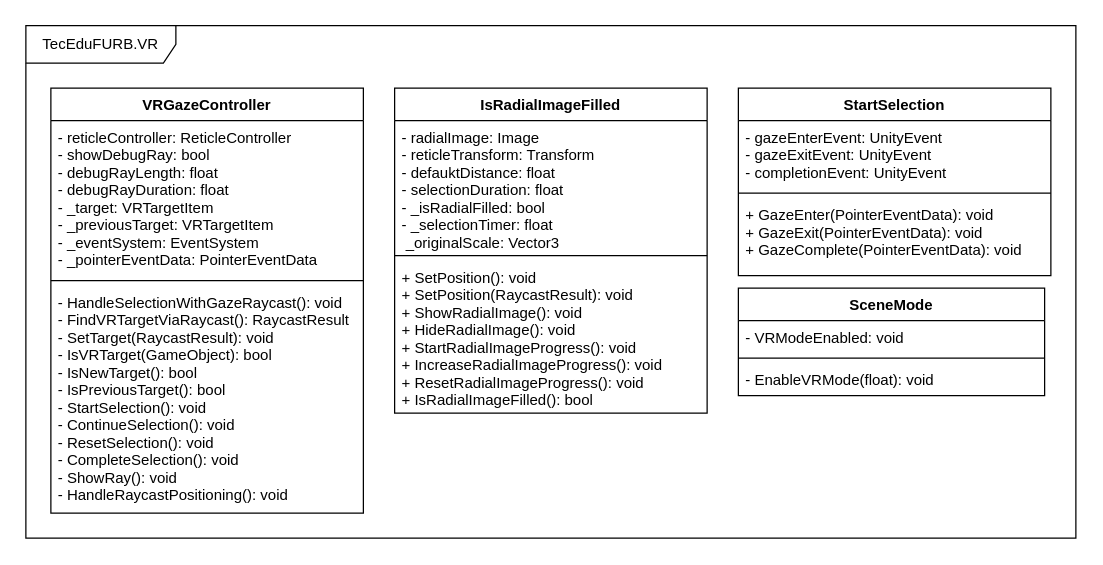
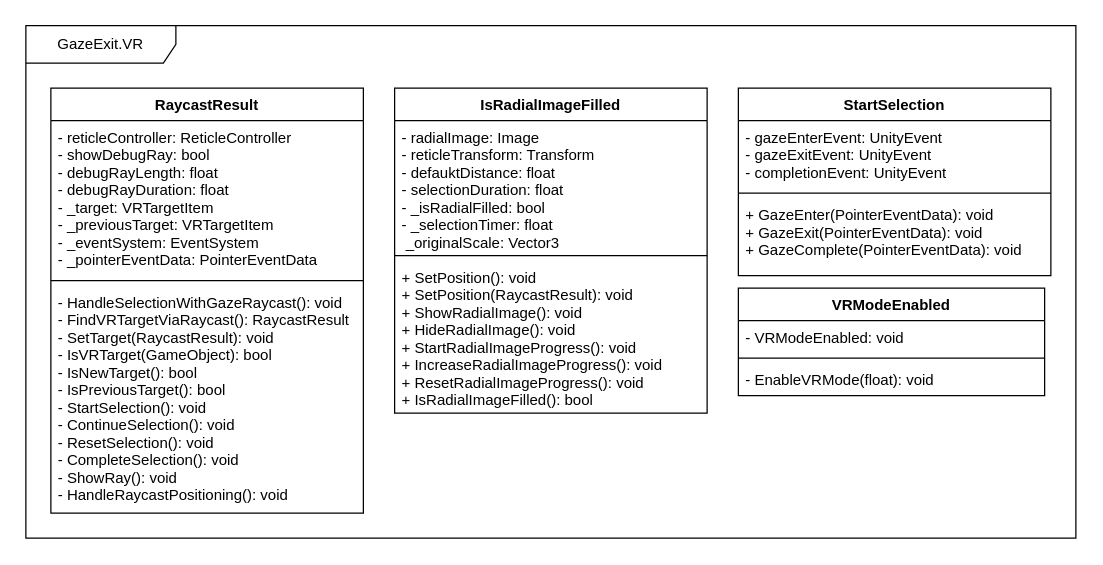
node "TecEduFURB.VR": label "TecEduFURB.VR" -> "GazeExit.VR"
node "VRGazeController": label "VRGazeController" -> "RaycastResult"
node "SceneMode": label "SceneMode" -> "VRModeEnabled"
